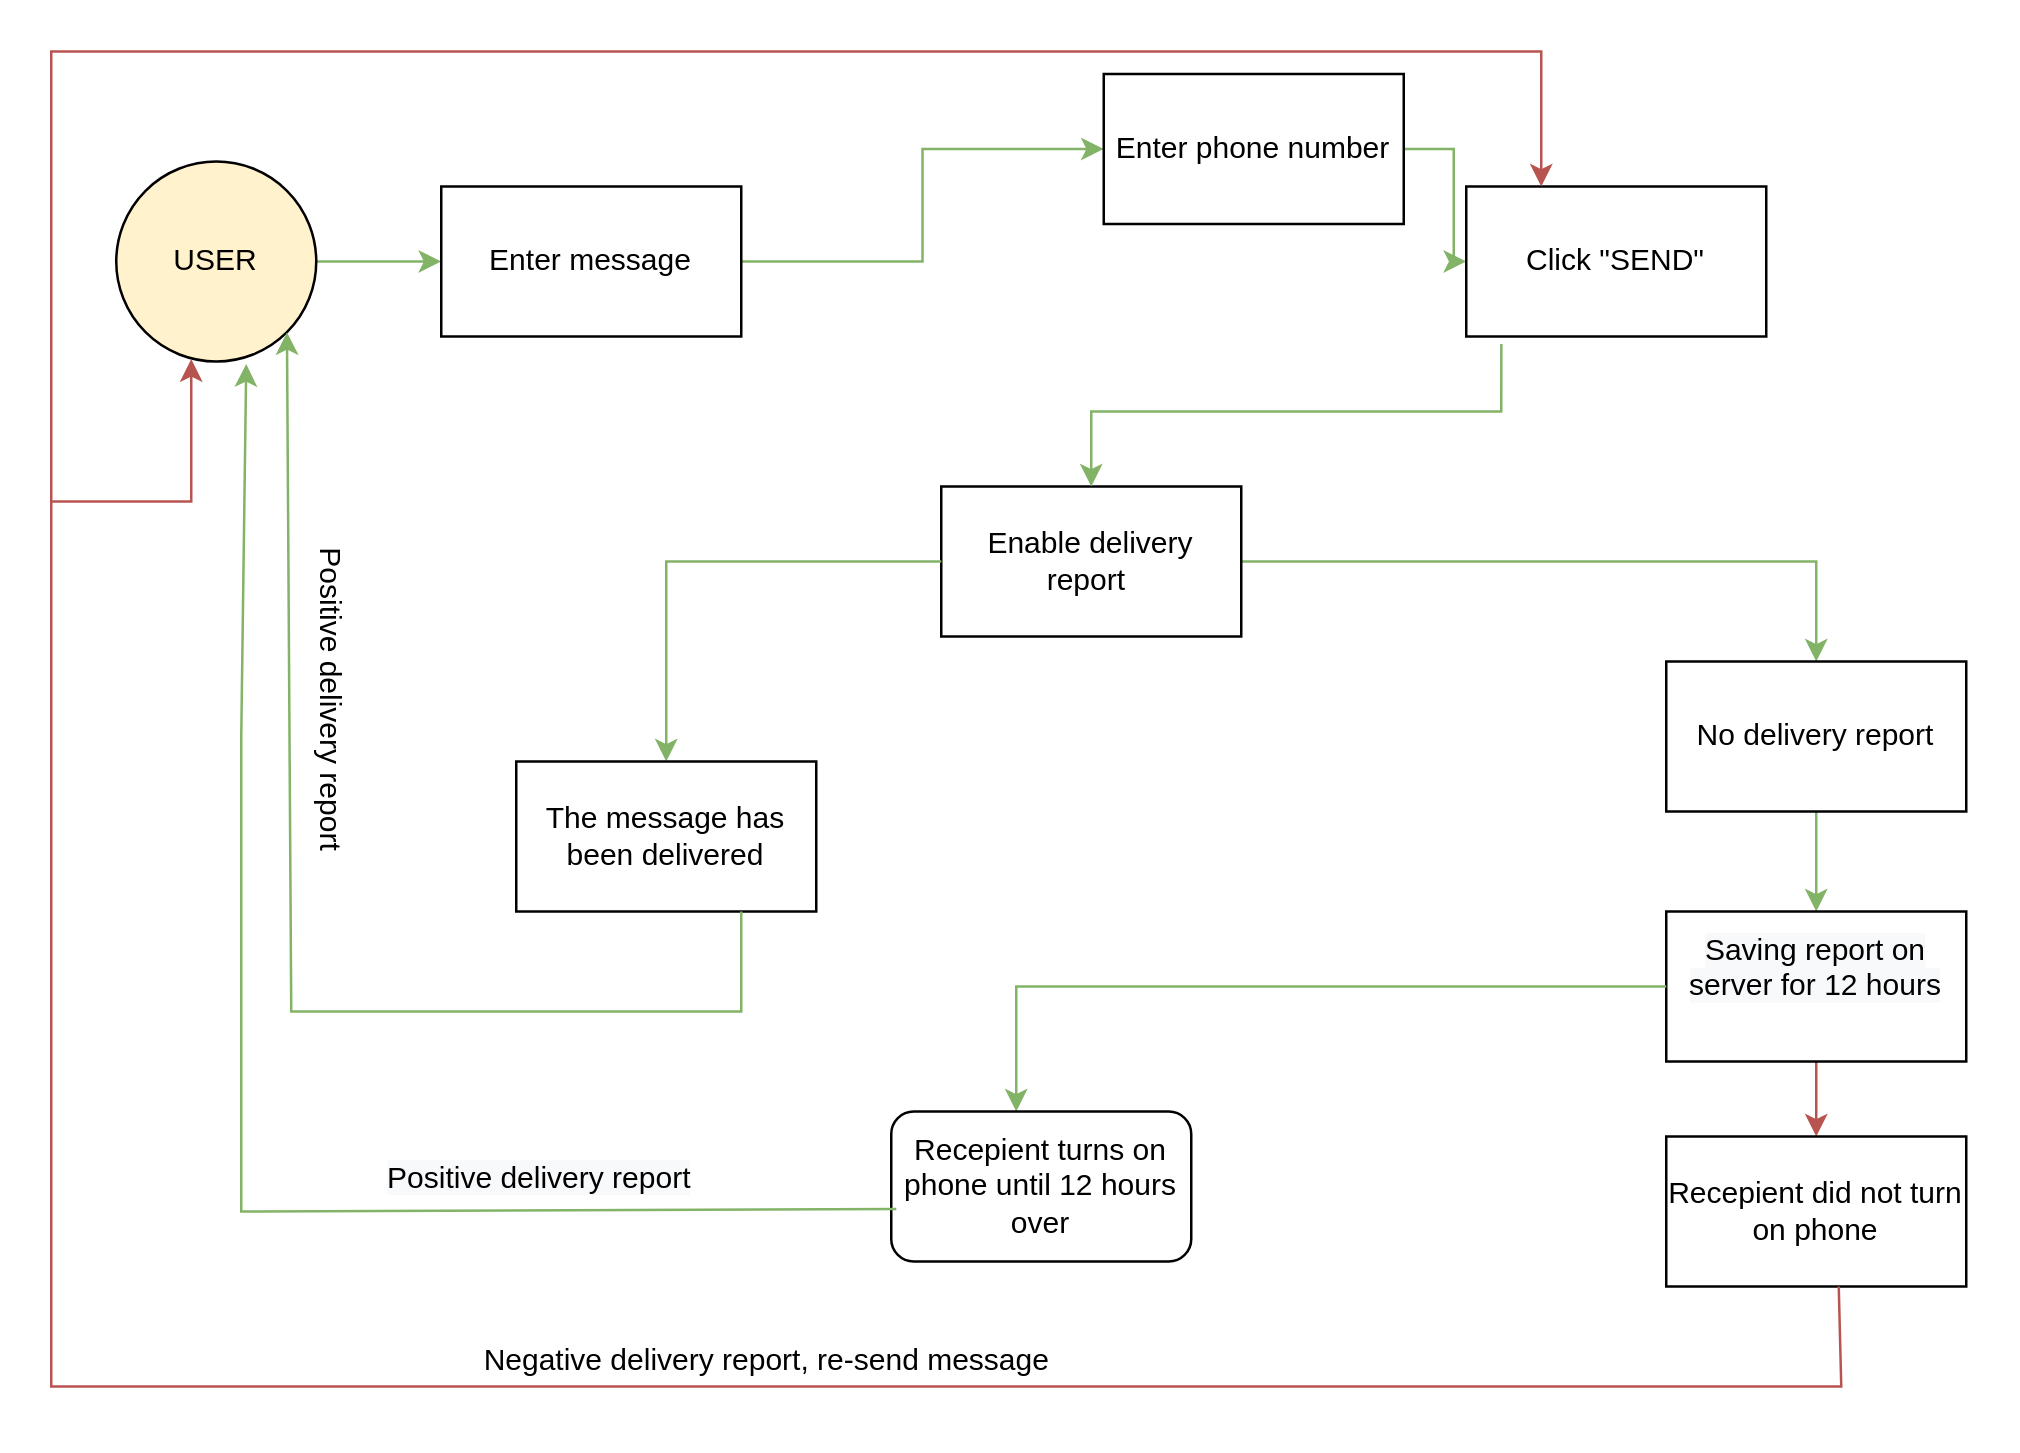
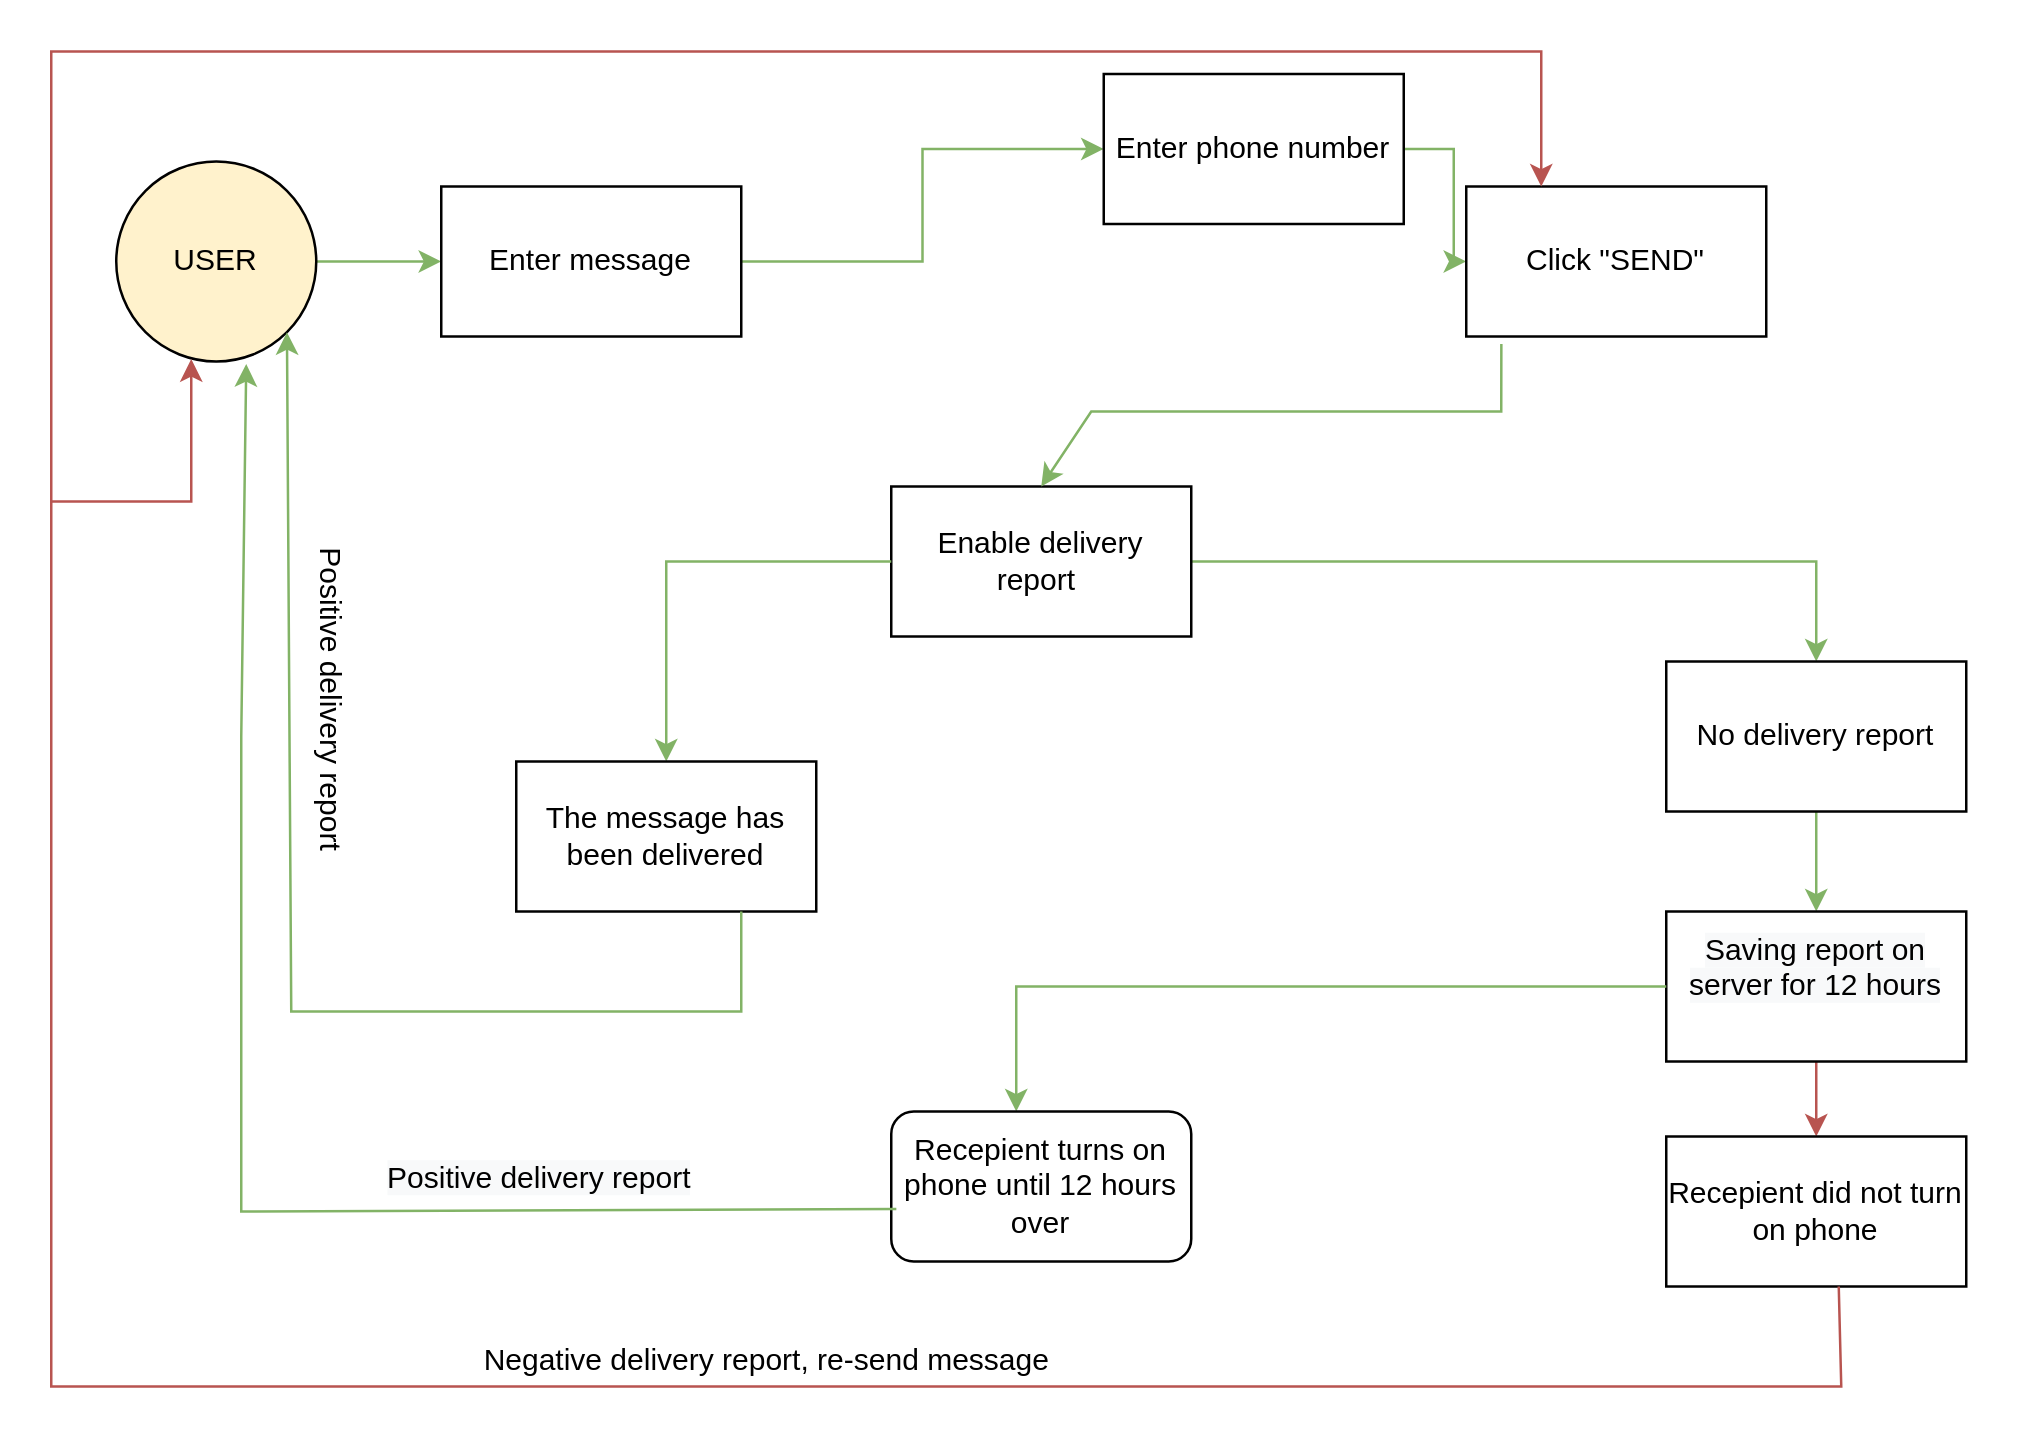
node "Enable delivery report": moved (1091, 561) -> (1041, 561)
